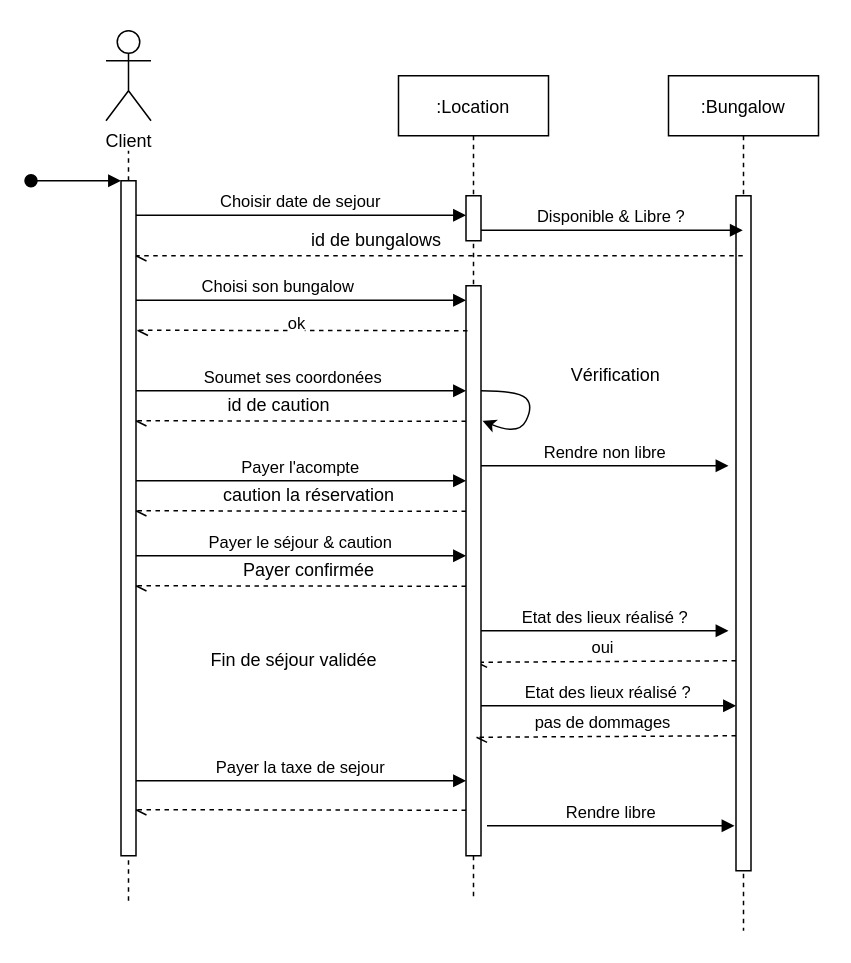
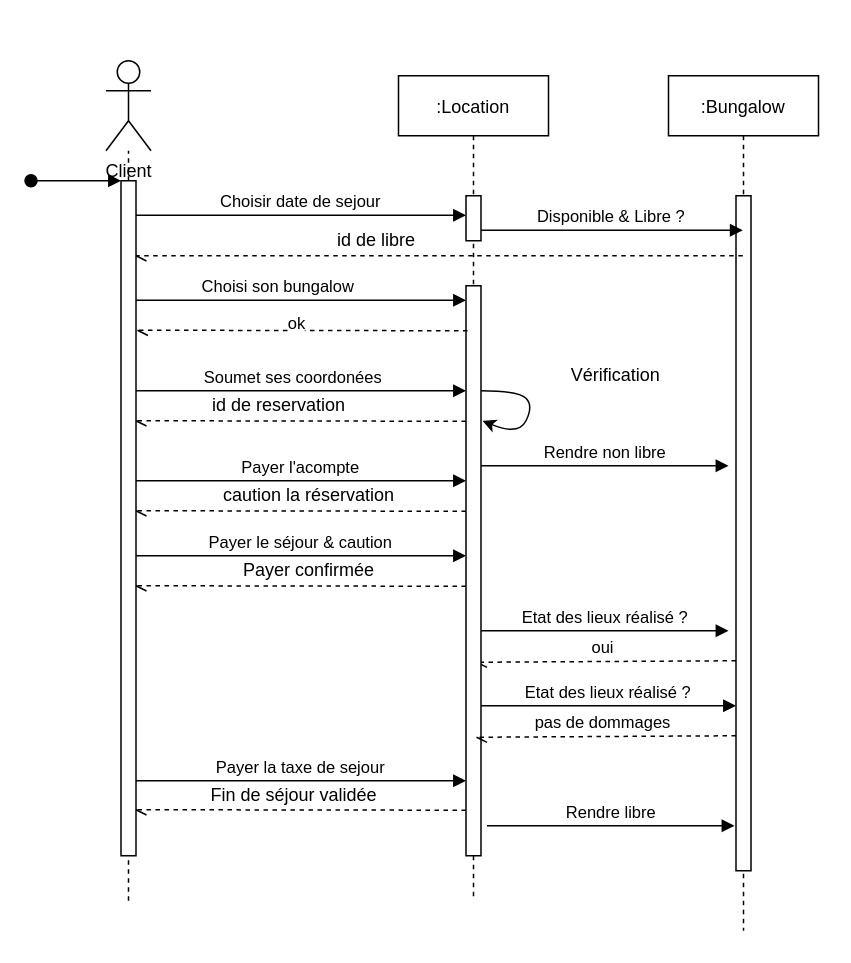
node "Client": moved (128, 76) -> (128, 106)
node "id de bungalows": label "id de bungalows" -> "id de libre"
node "id de caution": label "id de caution" -> "id de reservation"
node "Fin de séjour validée": moved (293, 661) -> (293, 796)
